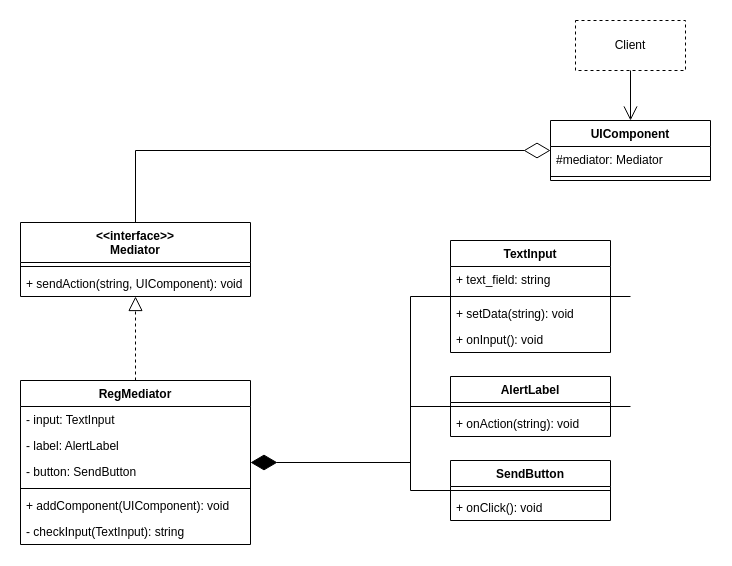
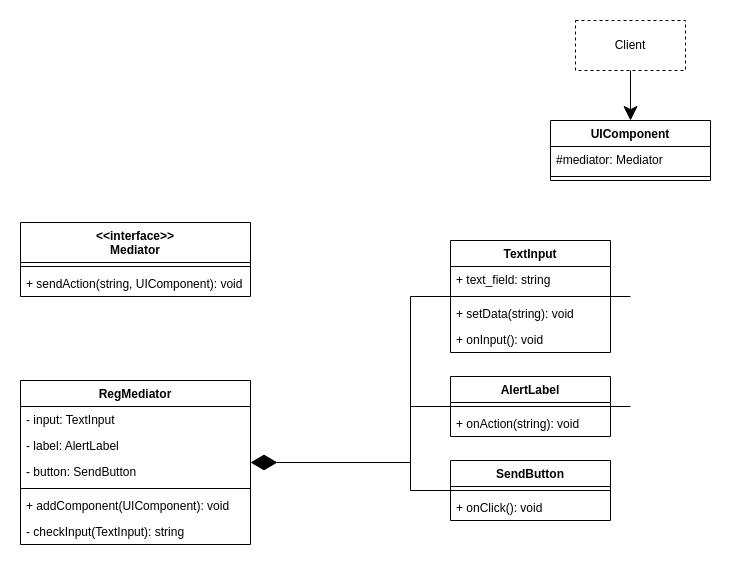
edge "Client" -> "UIComponent": arrowhead open -> classic
edge "<<interface>> Mediator" -> "UIComponent": removed
edge "RegMediator" -> "<<interface>> Mediator": removed
